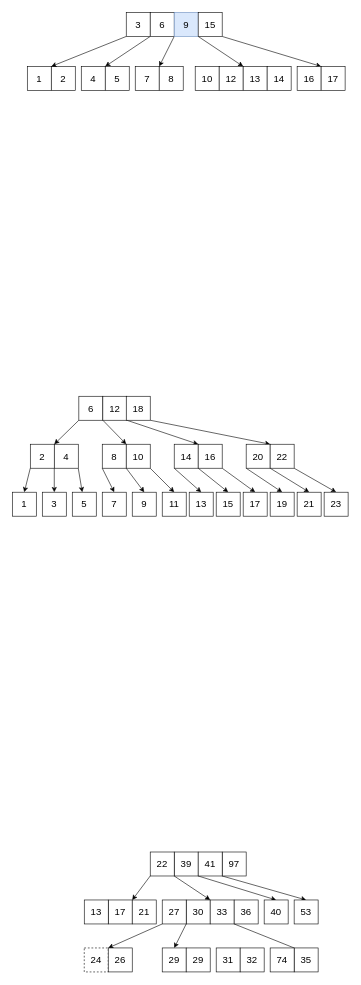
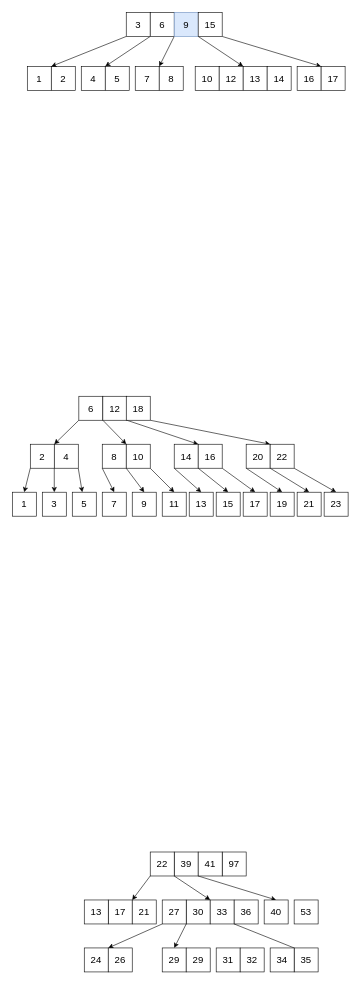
edge "97" -> "53": removed
node "24": style dashed -> solid
node "74": label "74" -> "34"
